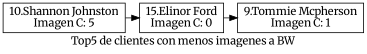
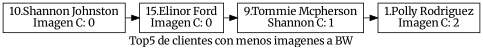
node "10.Shannon Johnston Imagen C: 5": label "10.Shannon Johnston Imagen C: 5" -> "10.Shannon Johnston Imagen C: 0"
node "9.Tommie Mcpherson Imagen C: 1": label "9.Tommie Mcpherson Imagen C: 1" -> "9.Tommie Mcpherson Shannon C: 1"
node "1.Polly Rodriguez Imagen C: 2": added
